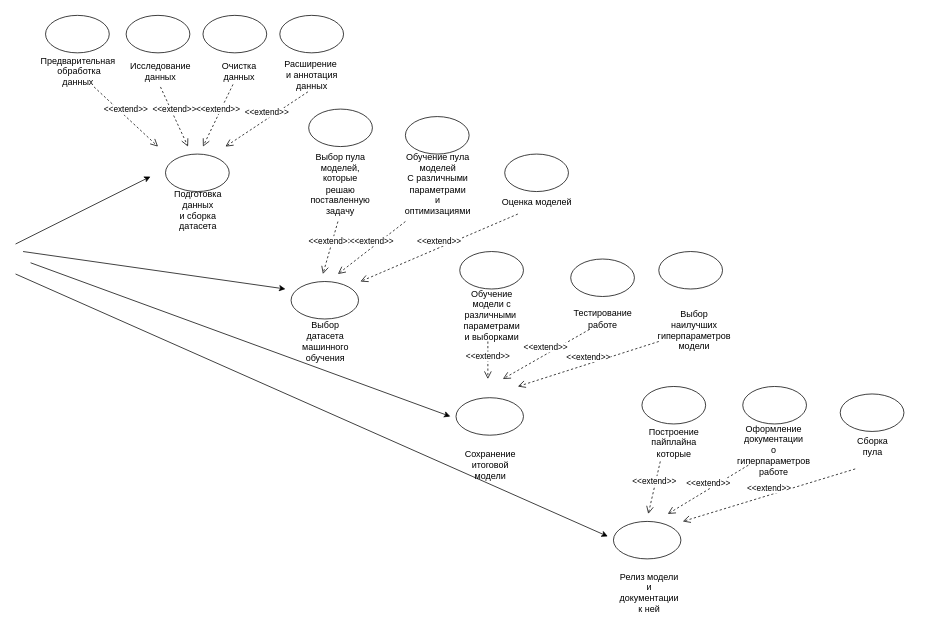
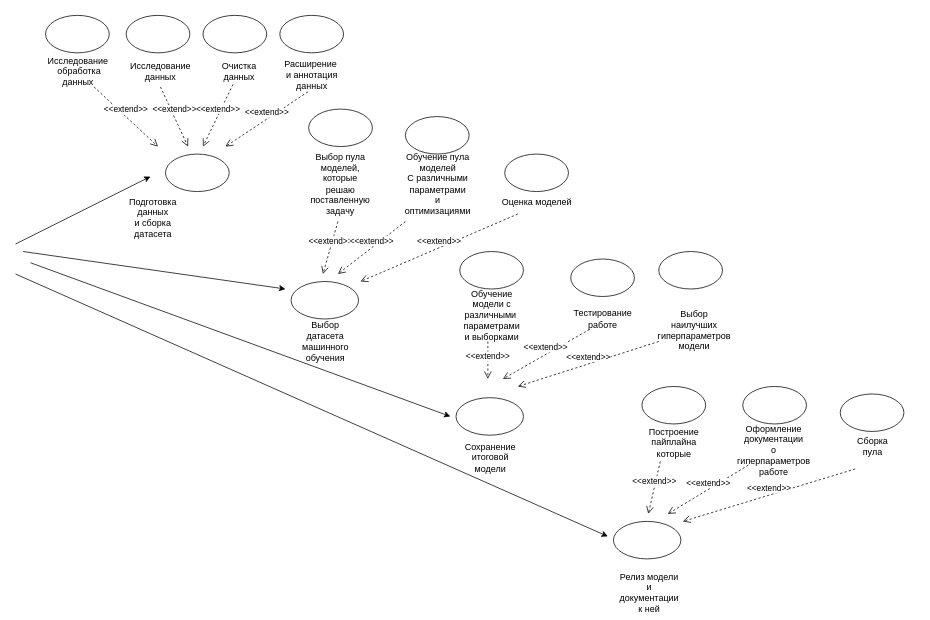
node "Предварительная обработка данных": label "Предварительная обработка данных" -> "Исследование обработка данных"
node "Подготовка данных и сборка датасета": moved (197, 210) -> (152, 218)
node "Сохранение итоговой модели": moved (490, 465) -> (490, 458)
